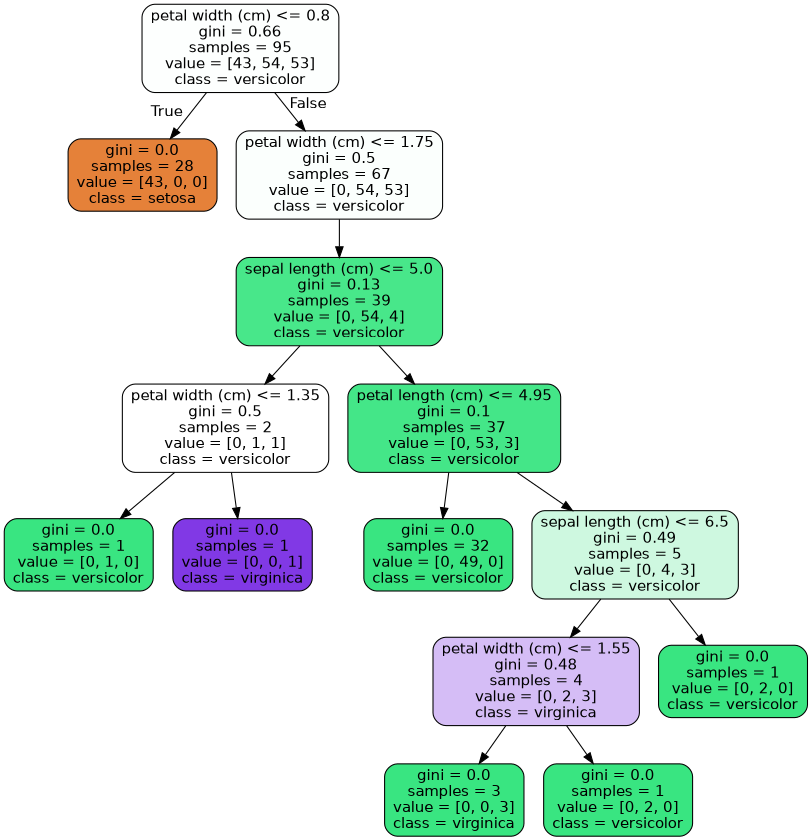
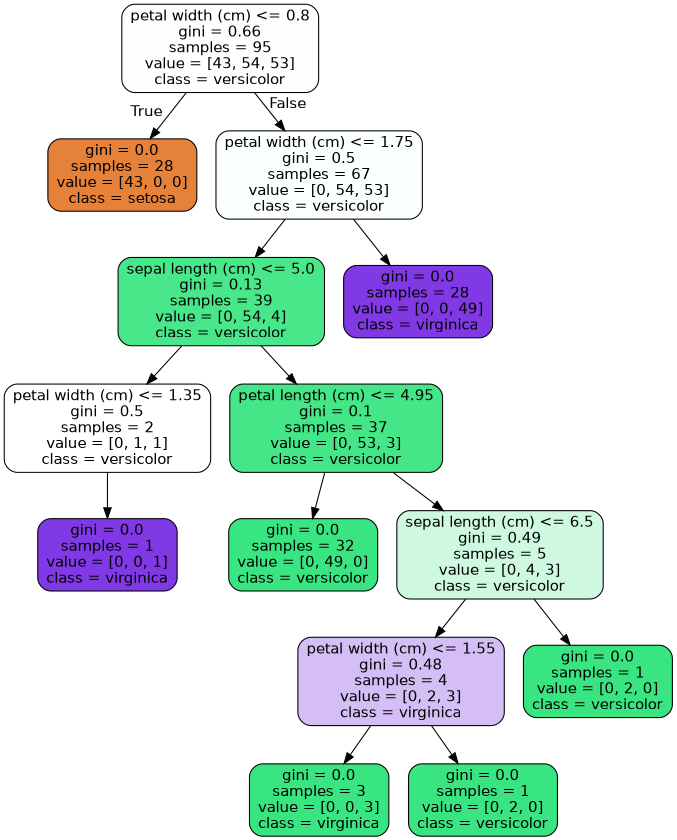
node "gini = 0.0 samples = 28 value = [0, 0, 49] class = virginica": added
node "gini = 0.0 samples = 1 value = [0, 1, 0] class = versicolor": removed
